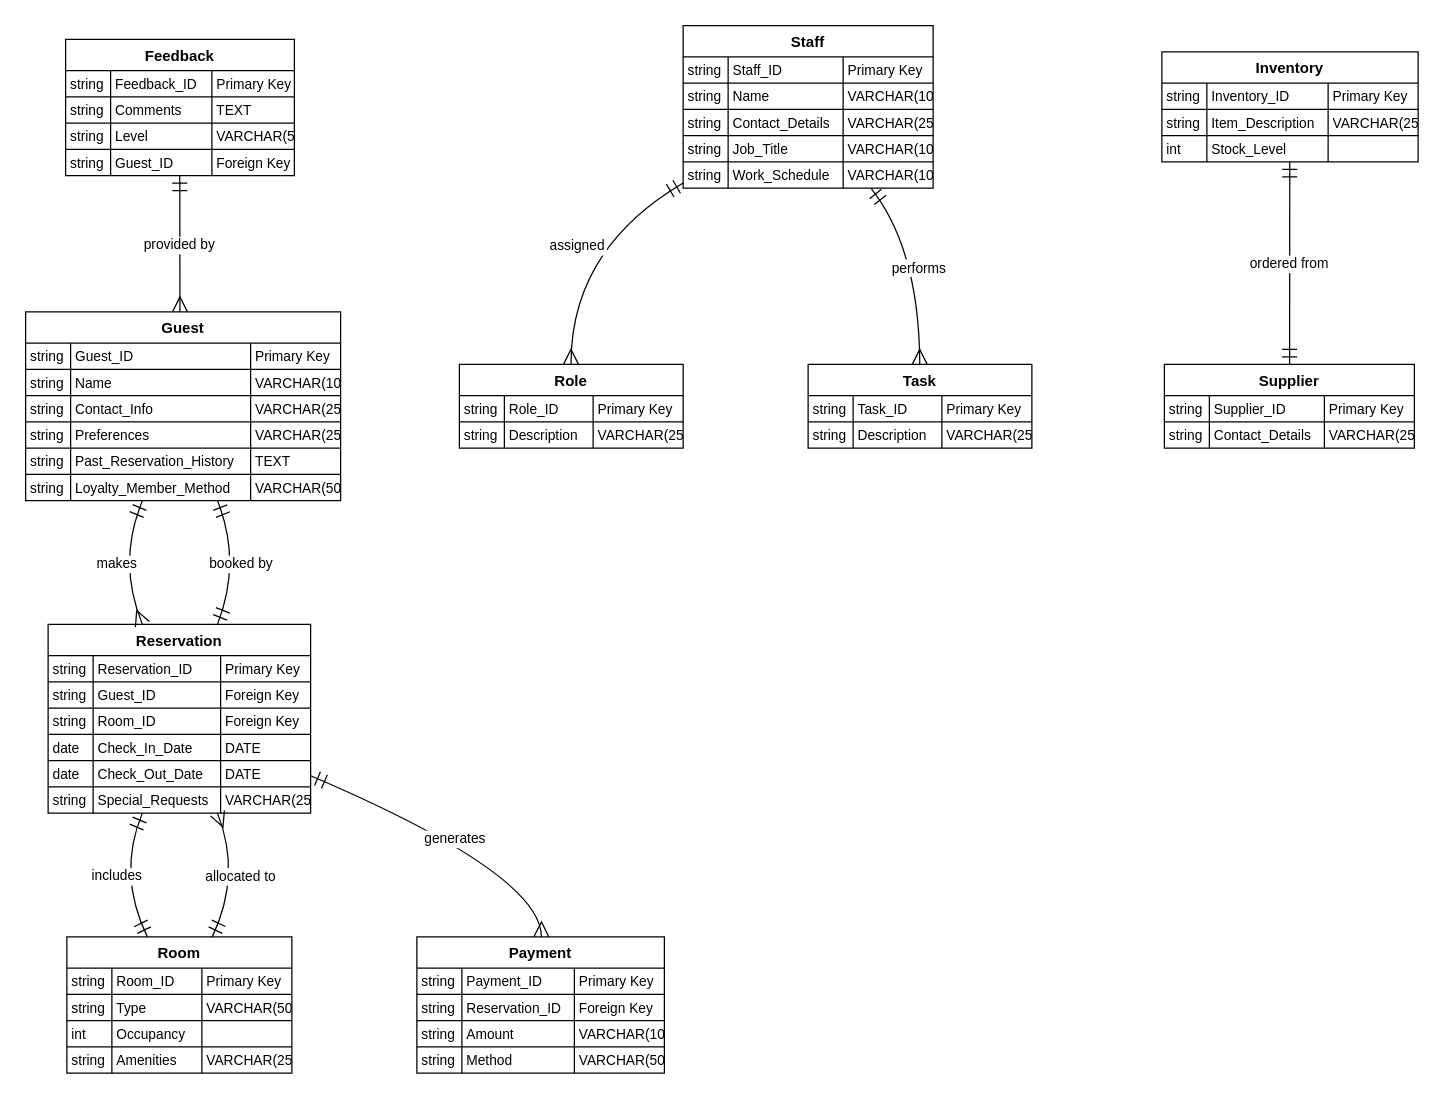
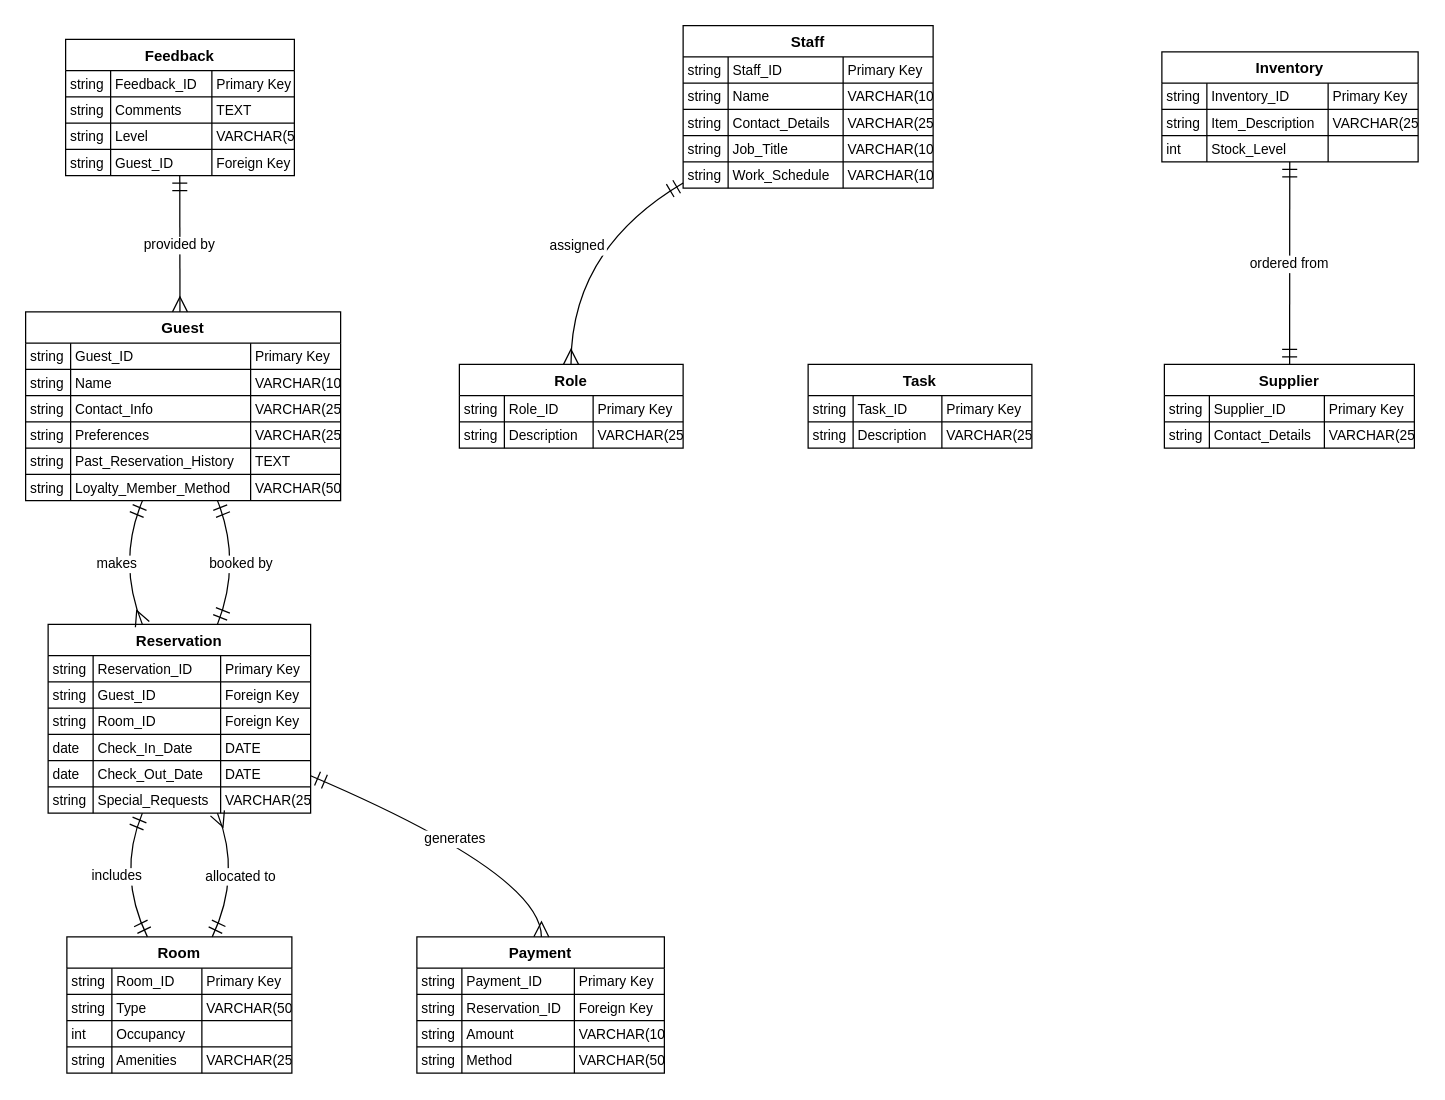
edge "Staff" -- "Task": removed, label "performs"
